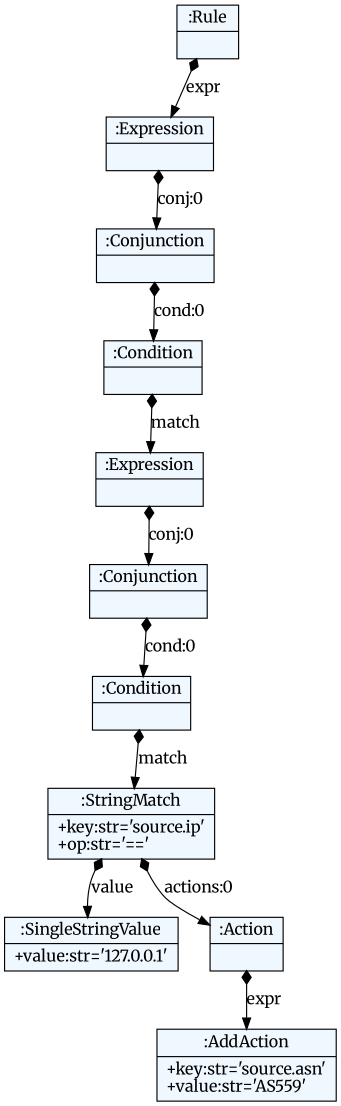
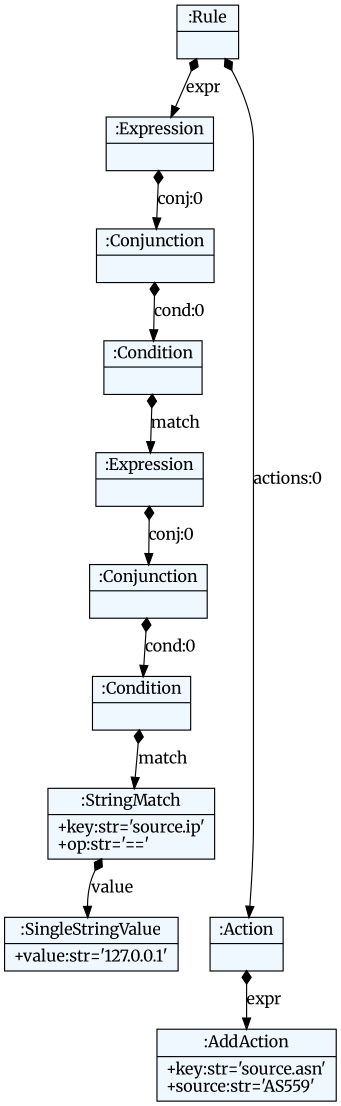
edge ":StringMatch" -- ":Action": now ":Rule" -- ":Action"
node ":AddAction": text "+value:str='AS559'" -> "+source:str='AS559'"
